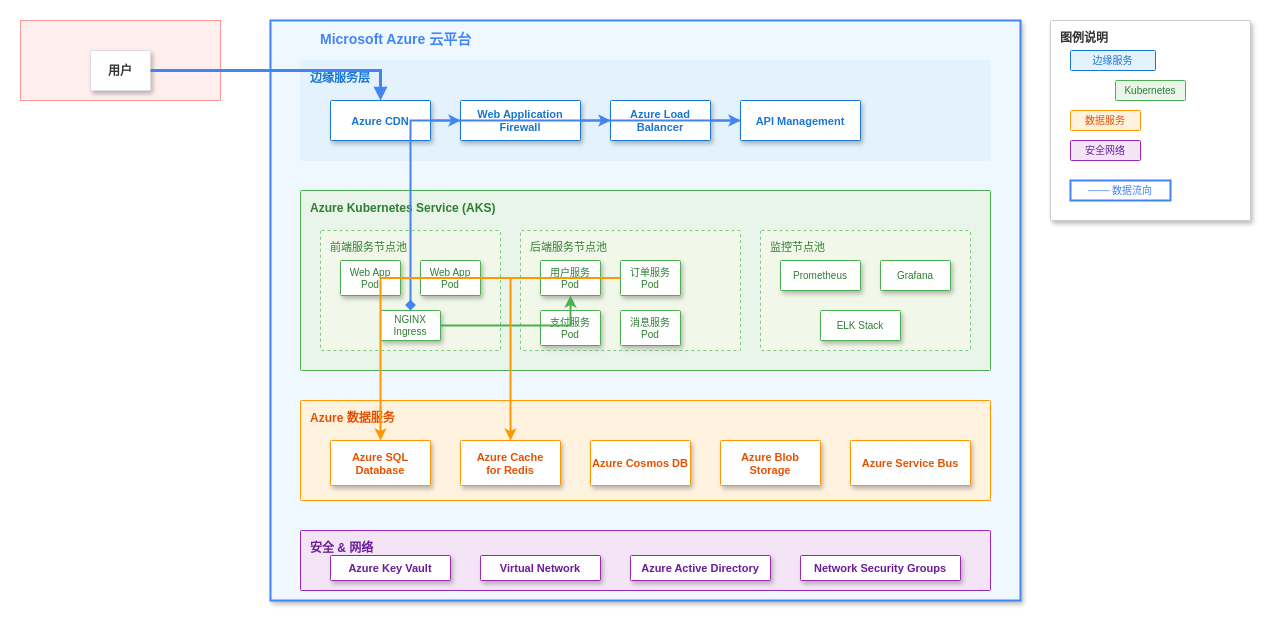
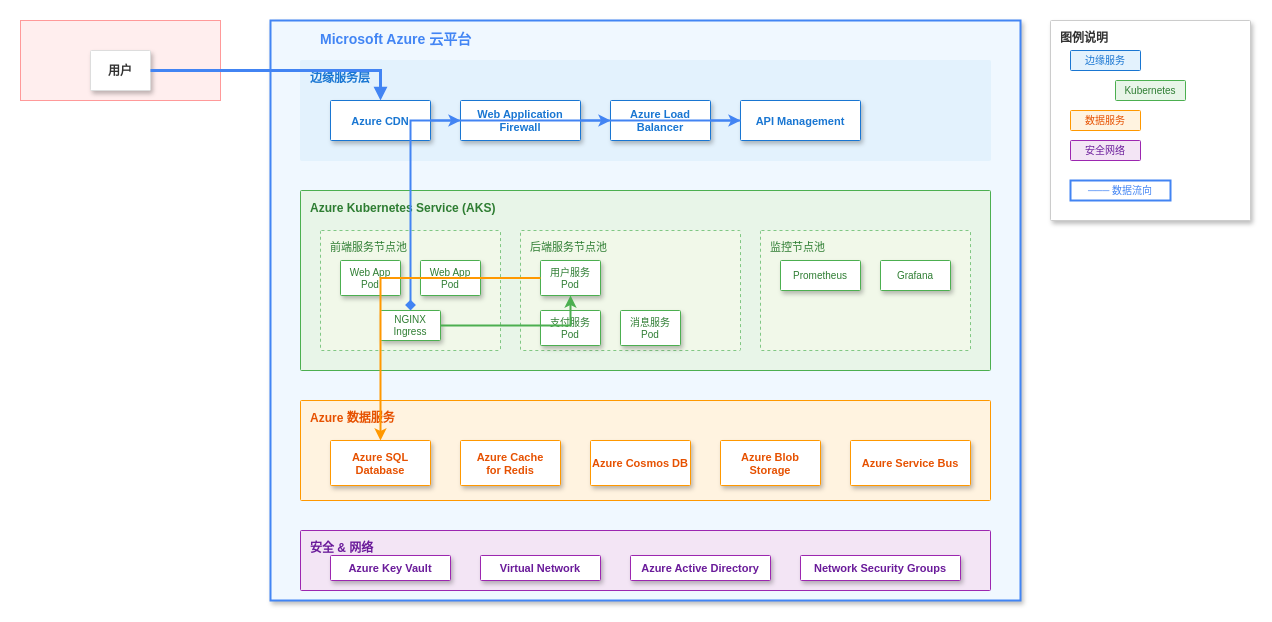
node "边缘服务": size 85x20 -> 70x20
node "订单服务 Pod": removed
node "ELK Stack": removed
edge "订单服务 Pod" -> "Azure Cache for Redis": removed
